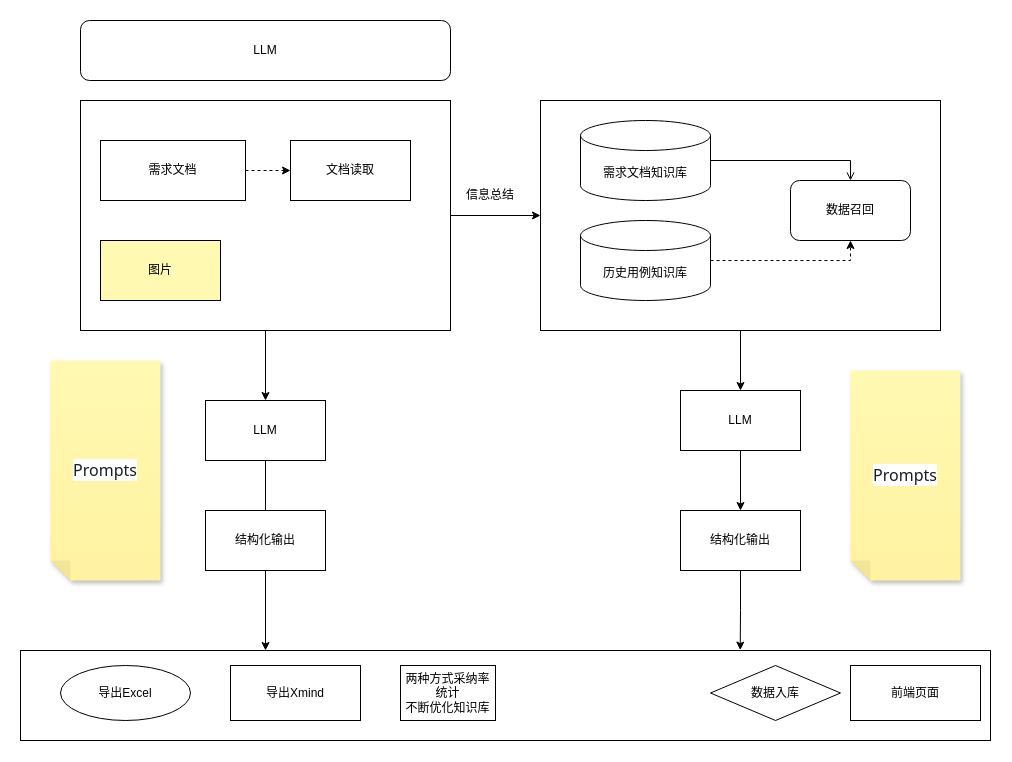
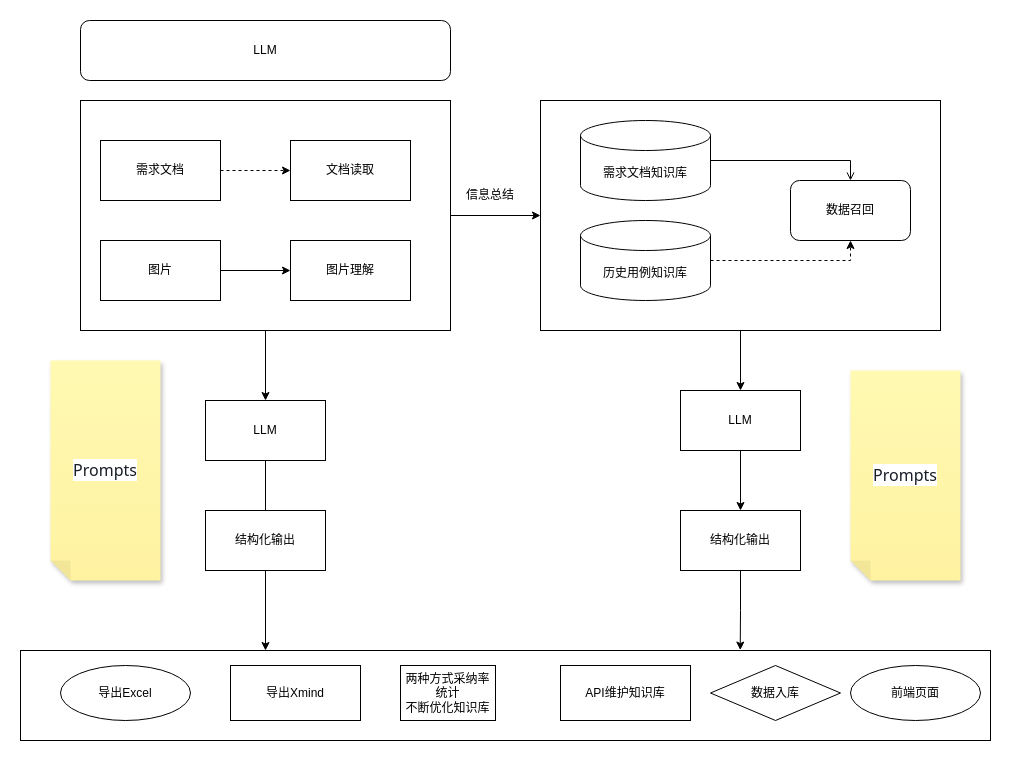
node "需求文档": size 145x60 -> 120x60
node "图片": fillcolor #fff9b2 -> #ffffff
edge "图片" -> "图片理解": added
node "图片理解": added
node "API维护知识库": added
node "前端页面": shape rectangle -> ellipse
